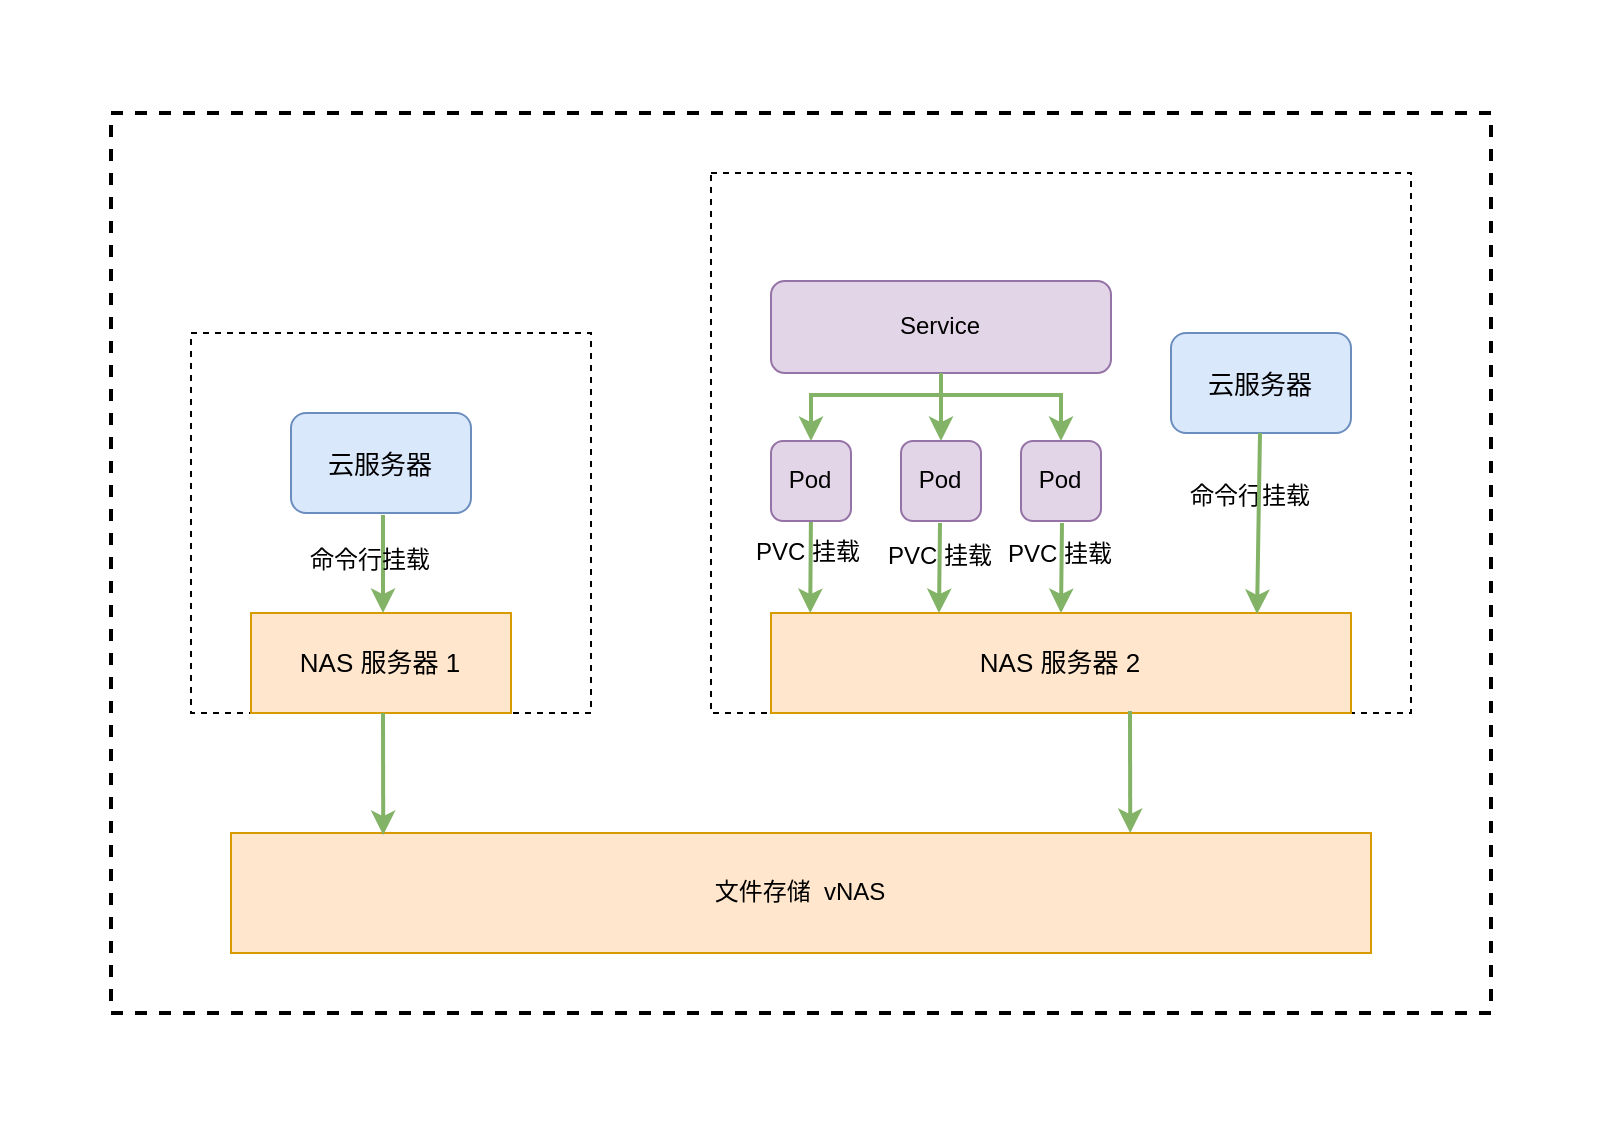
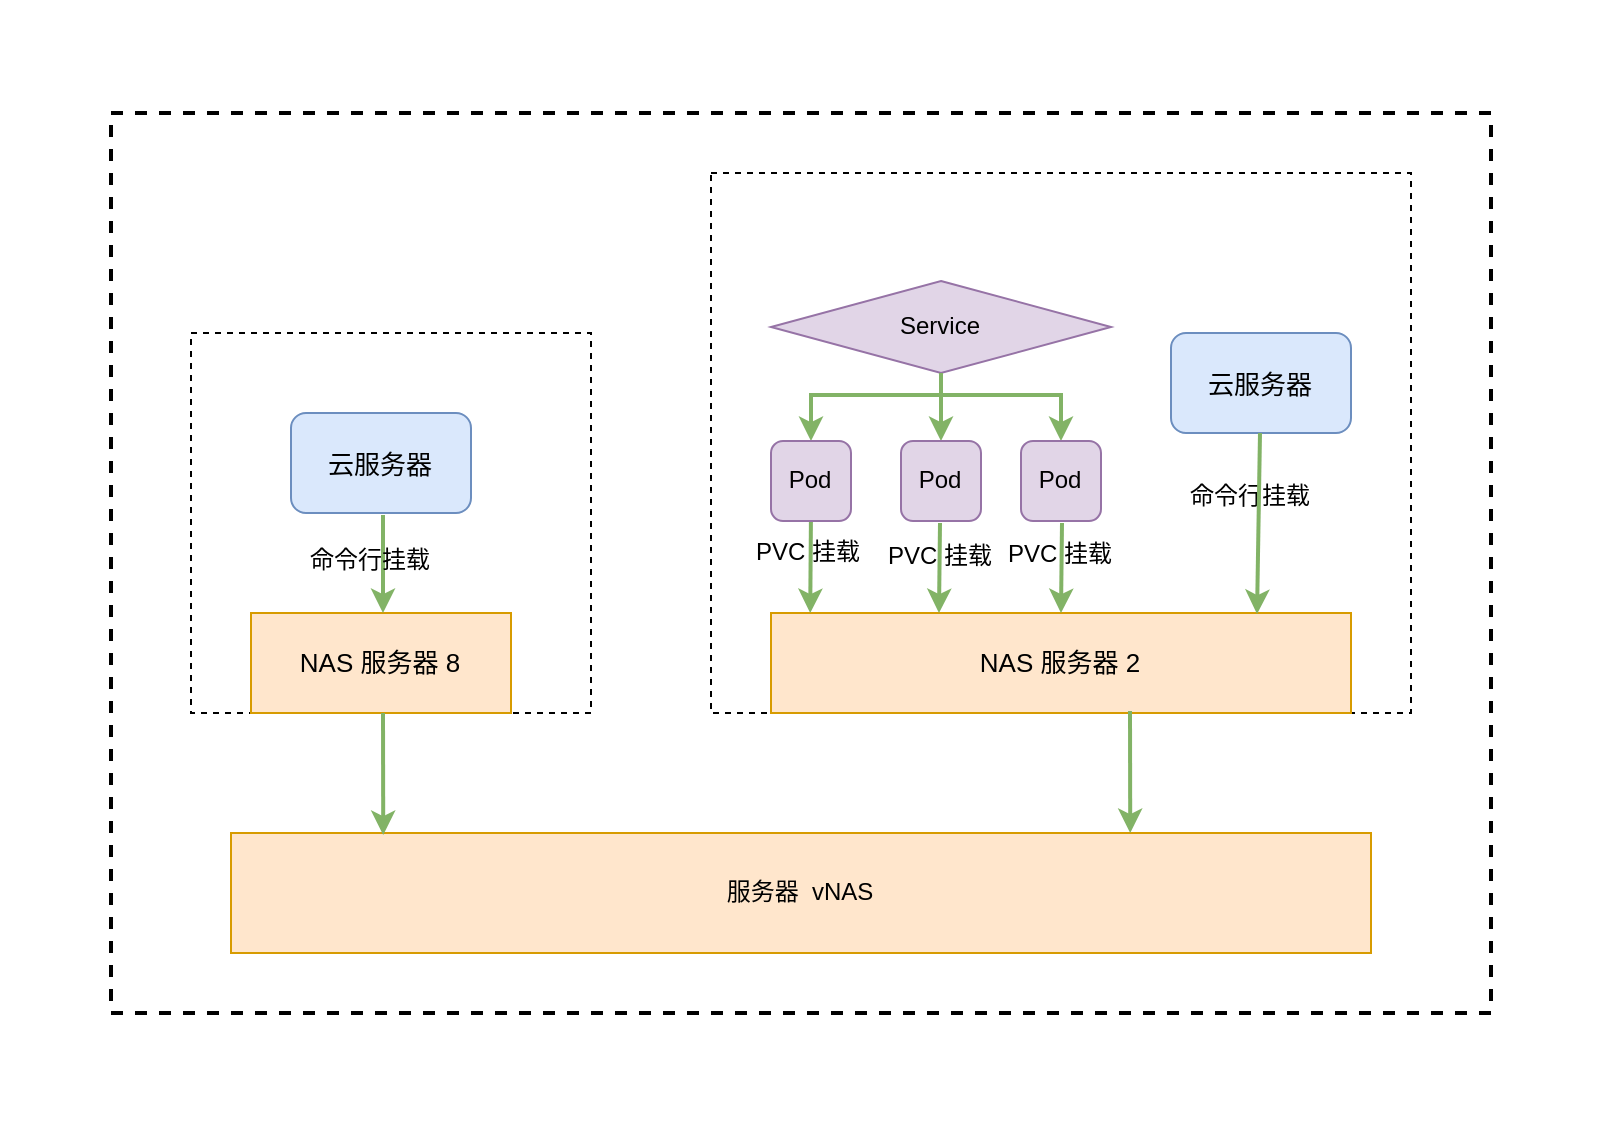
node "Service": shape rounded rectangle -> diamond
node "NAS 服务器 1": label "NAS 服务器 1" -> "NAS 服务器 8"
node "文件存储 vNAS": label "文件存储 vNAS" -> "服务器 vNAS"
